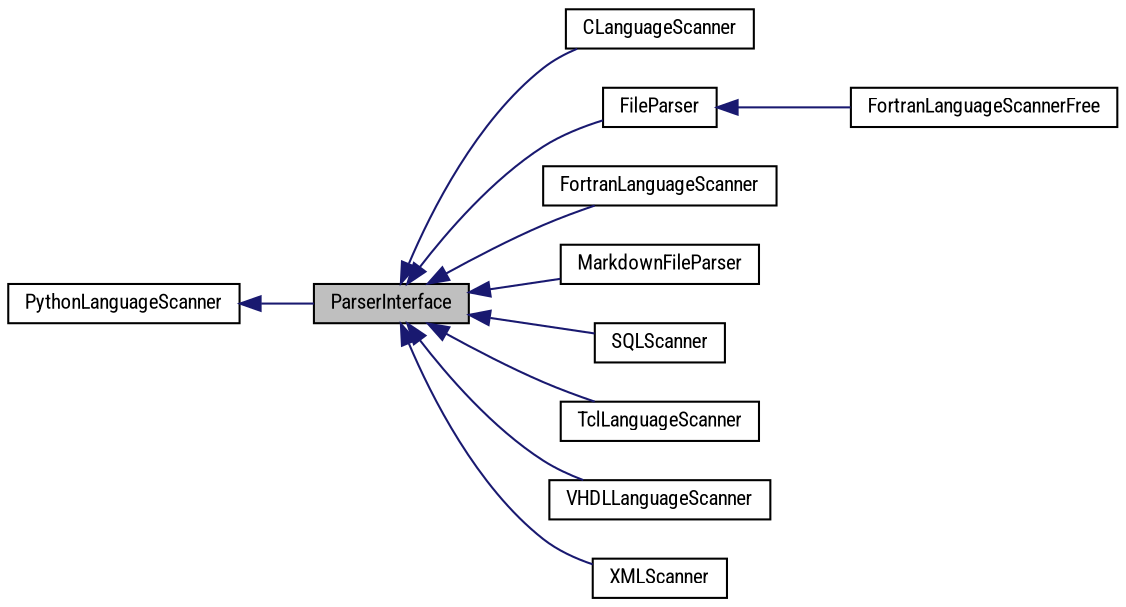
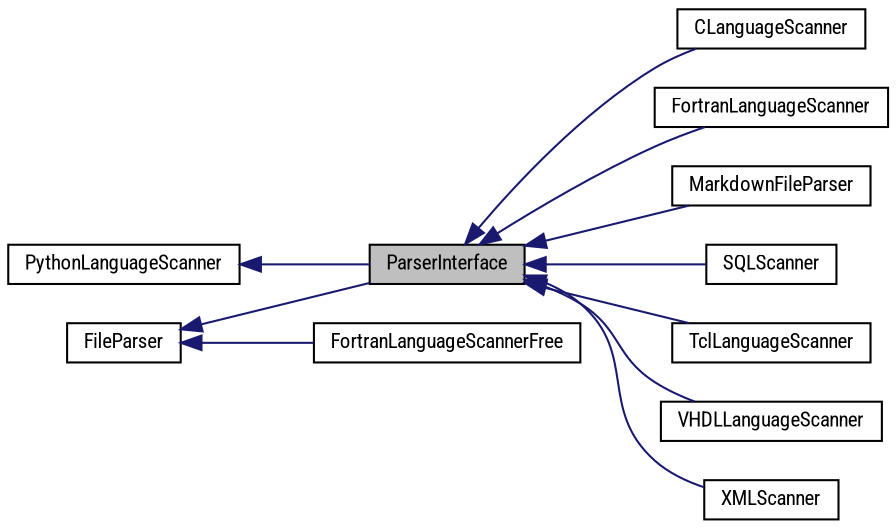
edge "FileParser" -> "ParserInterface": reversed
